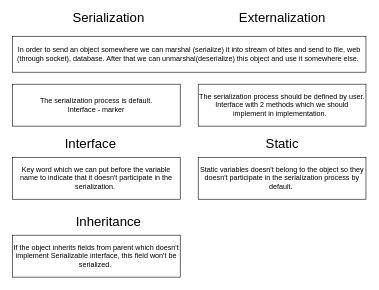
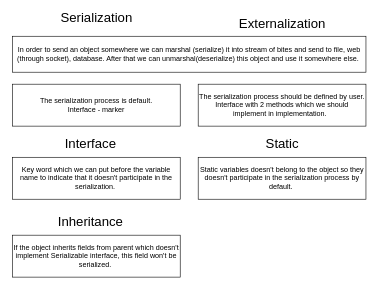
node "Serialization": moved (108, 18) -> (96, 18)
node "Externalization": moved (282, 18) -> (282, 24)
node "Inheritance": moved (108, 222) -> (90, 222)
